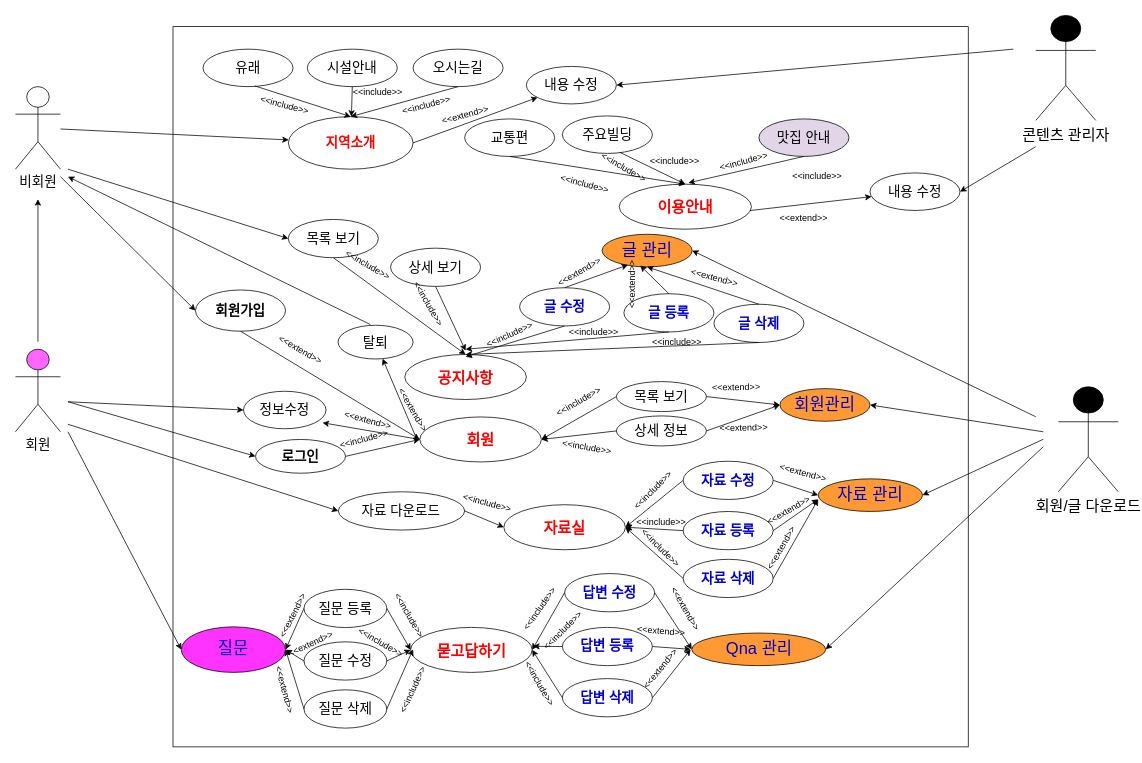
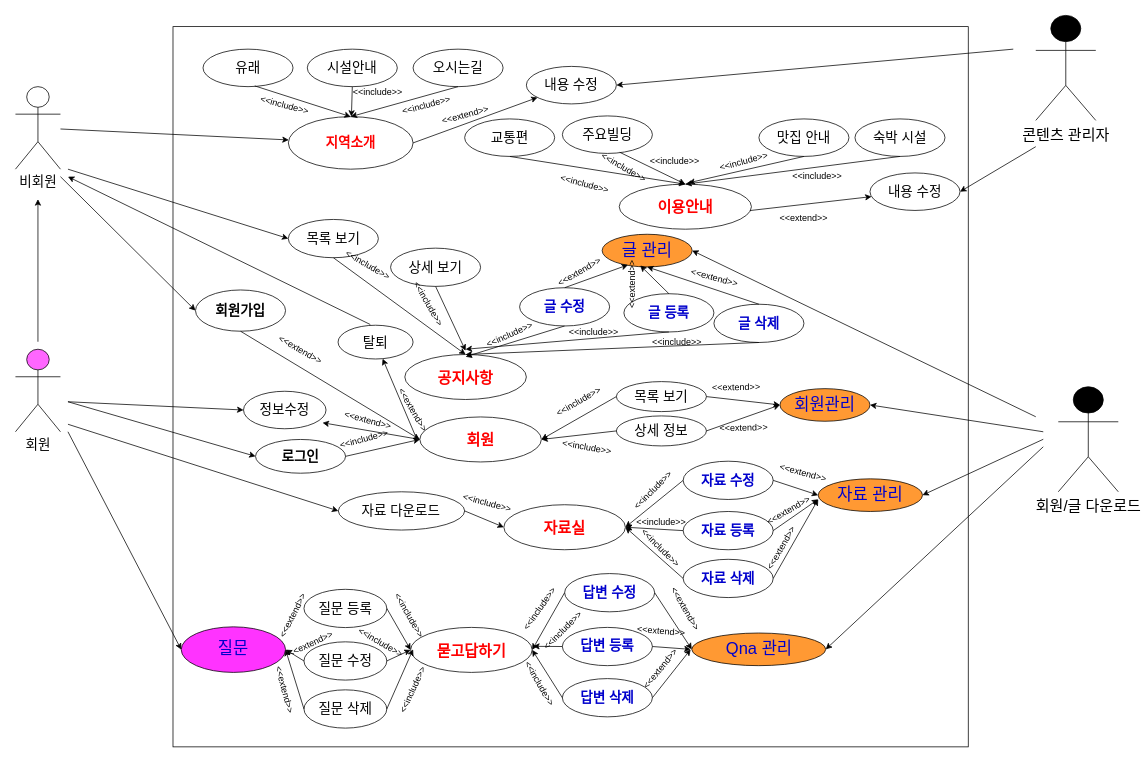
node "맛집 안내": fillcolor #e1d5e7 -> #ffffff
node "숙박 시설": added
edge "숙박 시설" -> "이용안내": added
edge "질문 등록" -> "질문": removed
